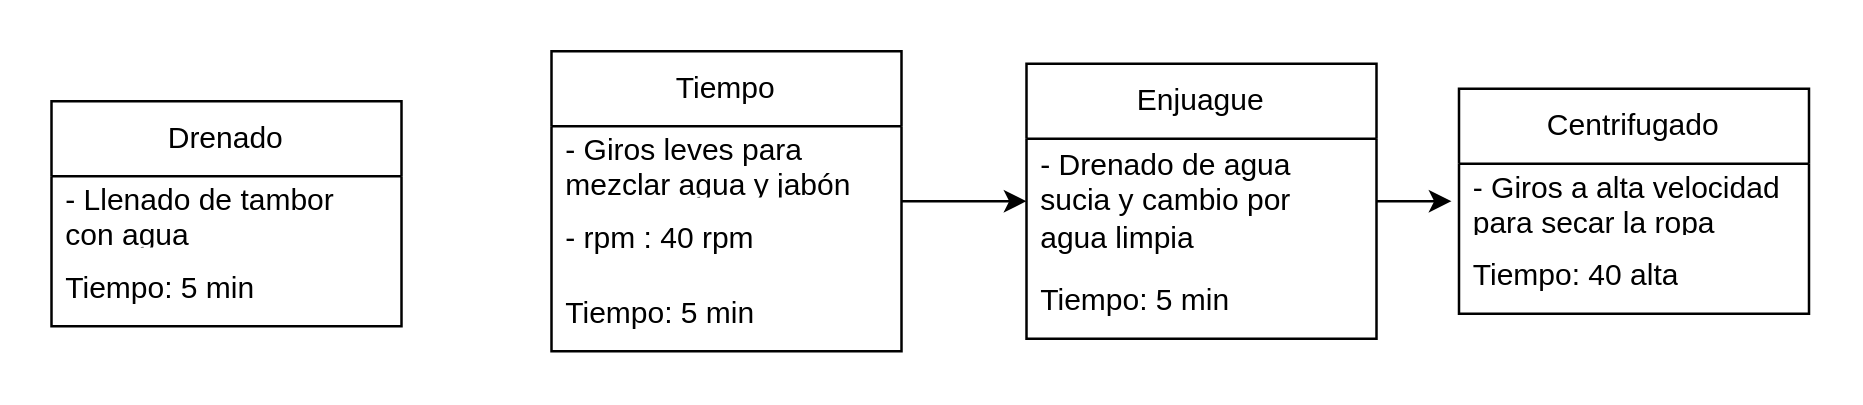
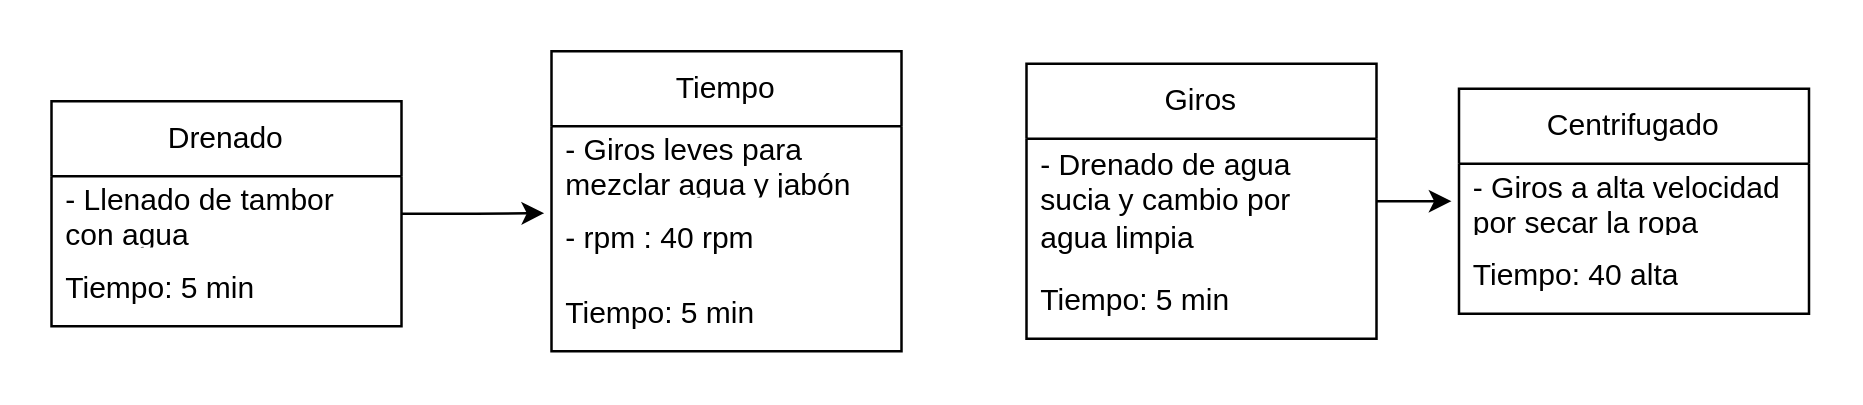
node "Enjuague": label "Enjuague" -> "Giros"
edge "Tiempo" -> "- Drenado de agua sucia y cambio por agua limpia": removed
node "- Giros a alta velocidad para secar la ropa": label "- Giros a alta velocidad para secar la ropa" -> "- Giros a alta velocidad por secar la ropa"
edge "- Llenado de tambor con agua" -> "- rpm : 40 rpm": added
